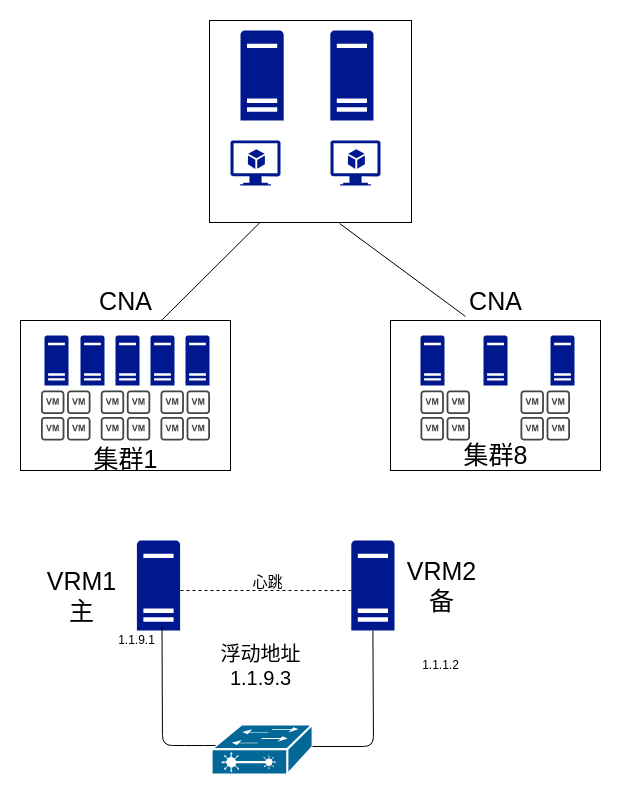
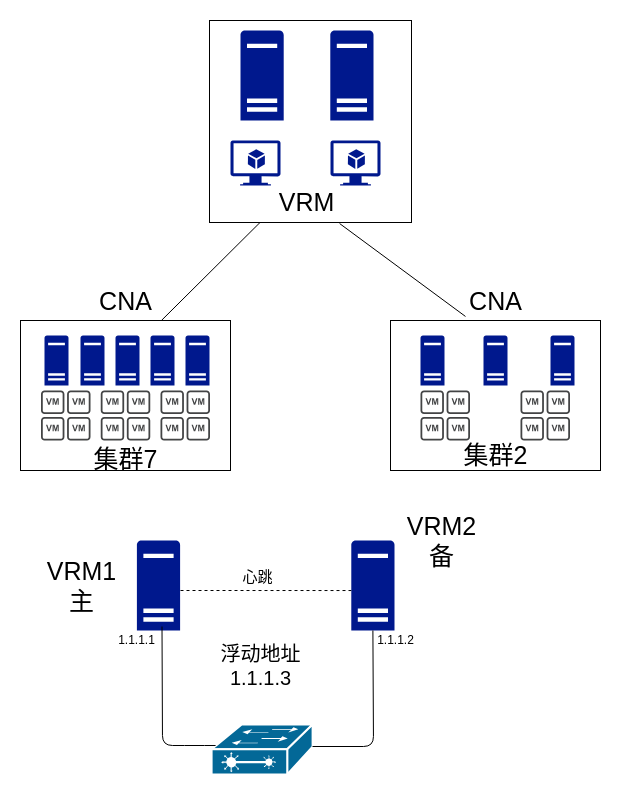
node "VRM": added
node "集群8": label "集群8" -> "集群2"
node "集群1": label "集群1" -> "集群7"
node "心跳": moved (268, 582) -> (258, 577)
node "VRM2 备": moved (442, 586) -> (442, 541)
node "VRM1 主": moved (82, 596) -> (82, 586)
node "1.1.9.1": label "1.1.9.1" -> "1.1.1.1"
node "浮动地址 1.1.9.3": label "浮动地址 1.1.9.3" -> "浮动地址 1.1.1.3"
node "1.1.1.2": moved (441, 666) -> (396, 641)
